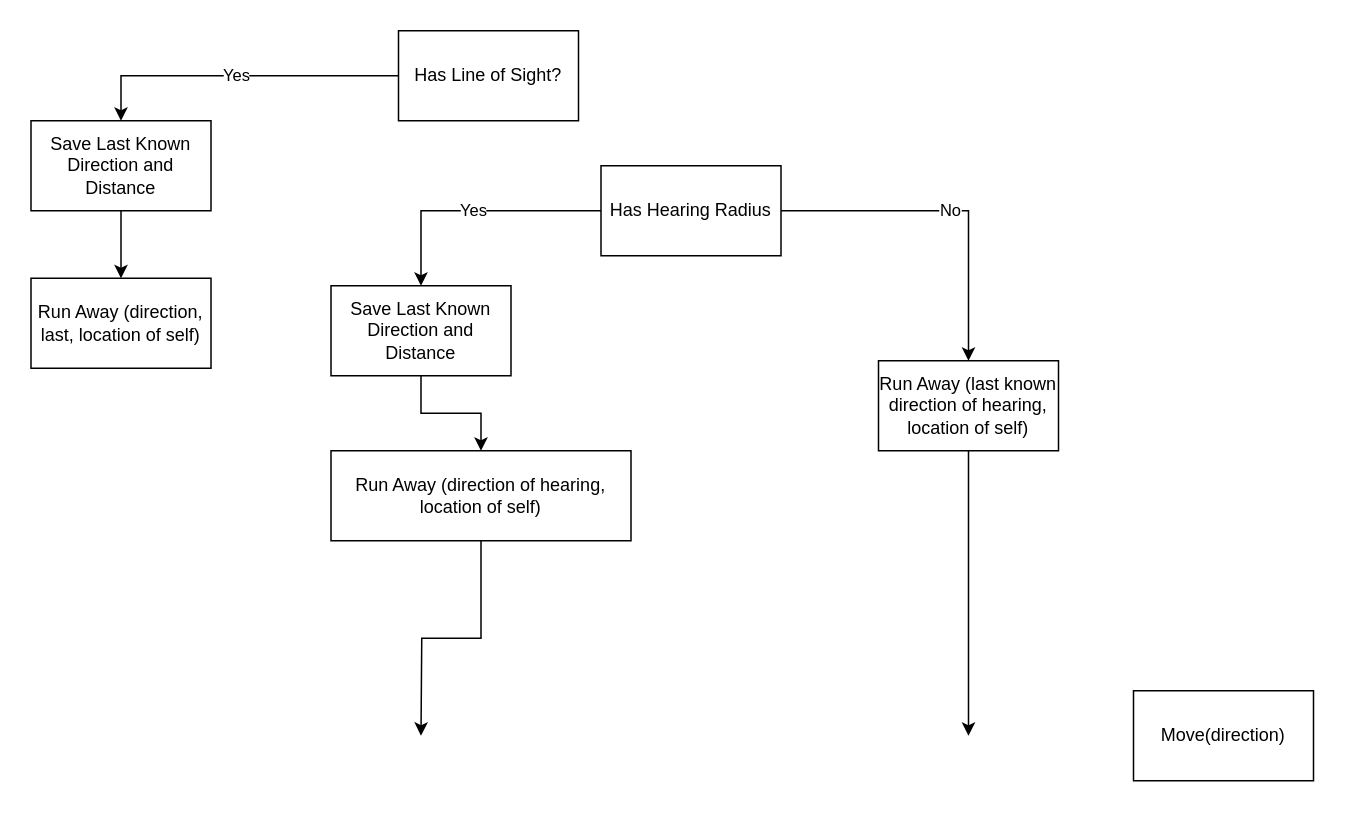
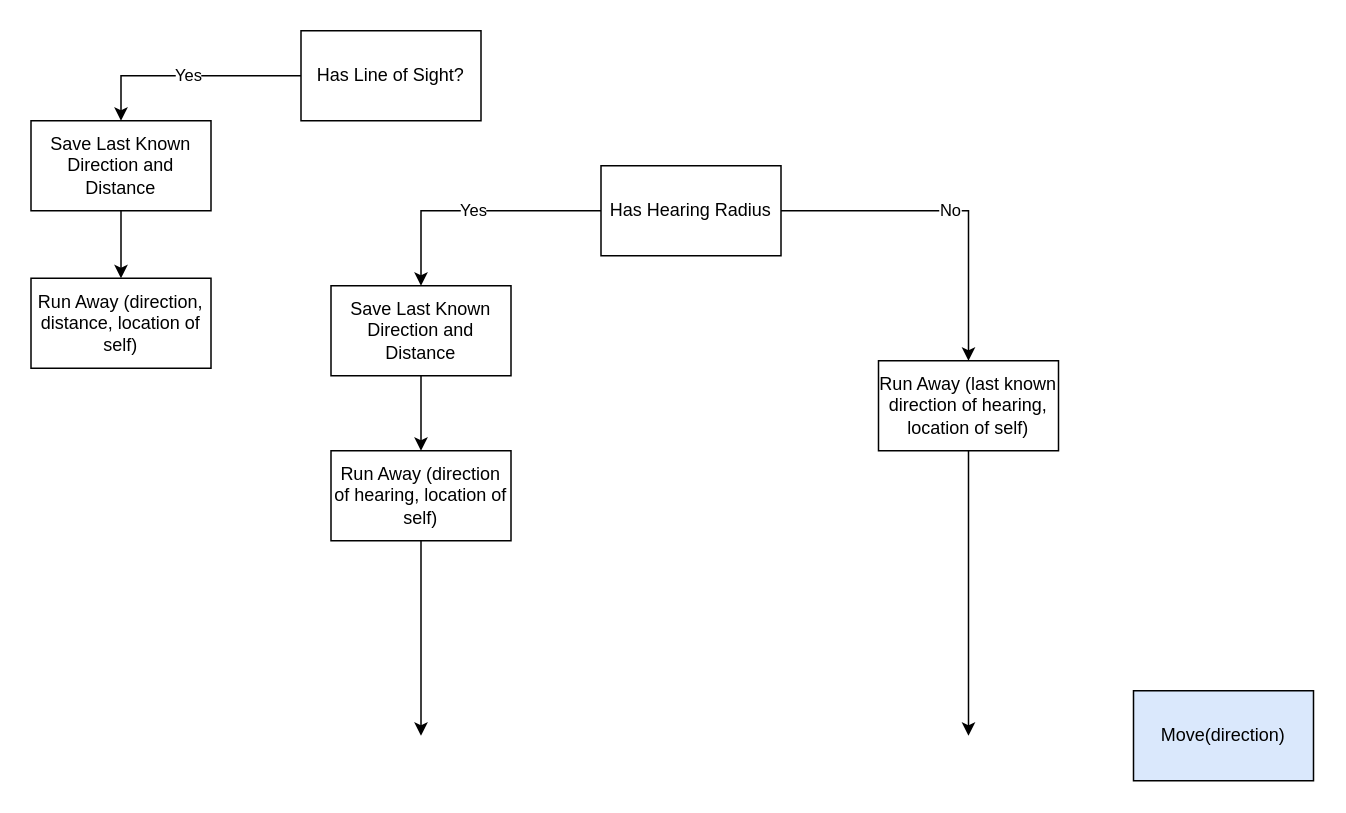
node "Has Line of Sight?": moved (488, 76) -> (391, 76)
node "Run Away (direction, last, location of self)": label "Run Away (direction, last, location of self)" -> "Run Away (direction, distance, location of self)"
node "Run Away (direction of hearing, location of self)": size 300x90 -> 180x90
node "Move(direction)": fillcolor #ffffff -> #dae8fc
